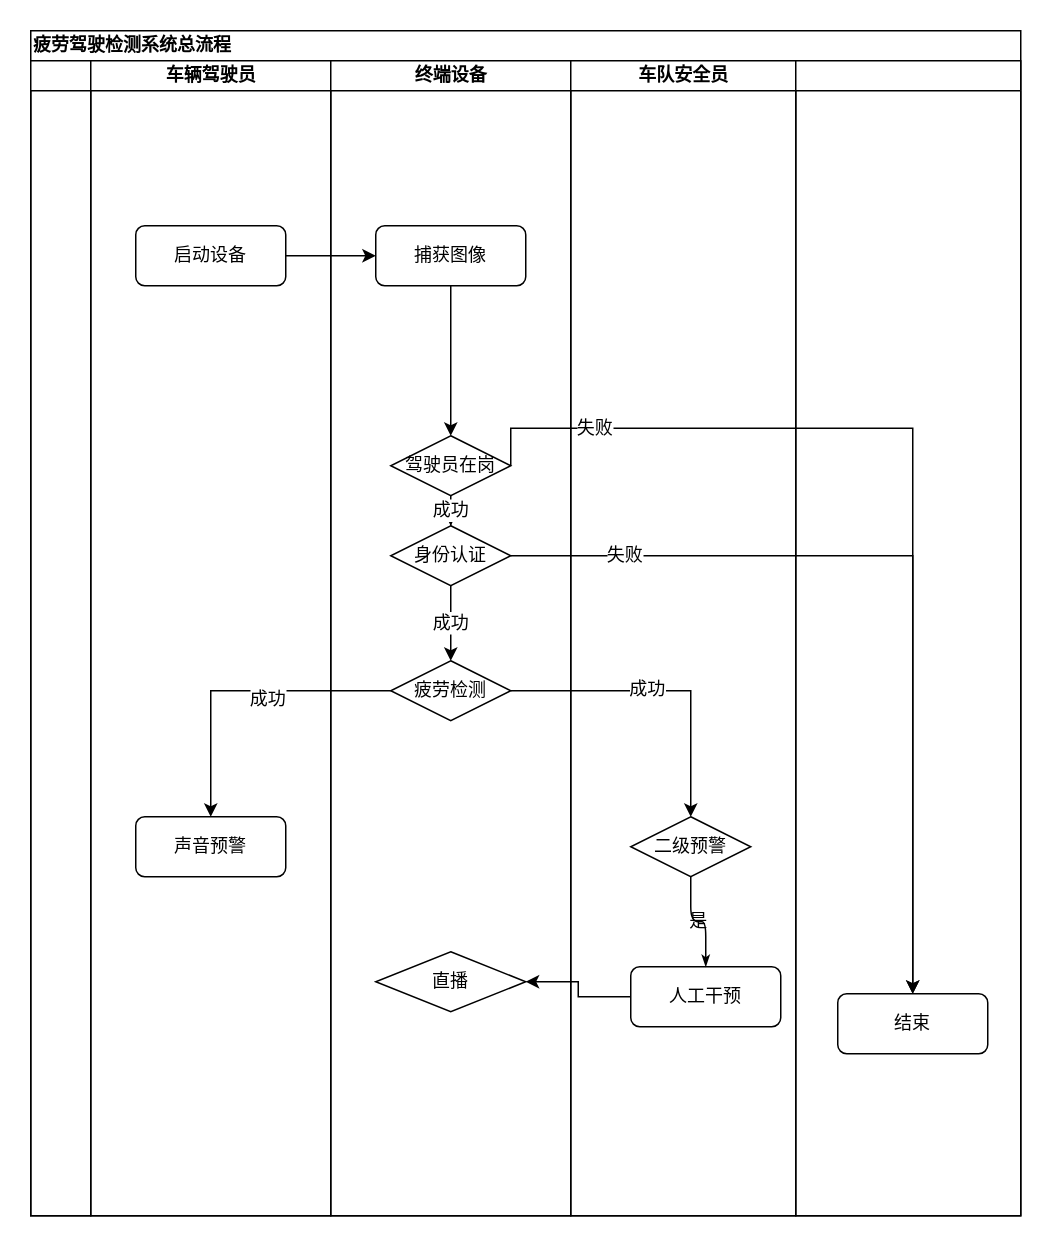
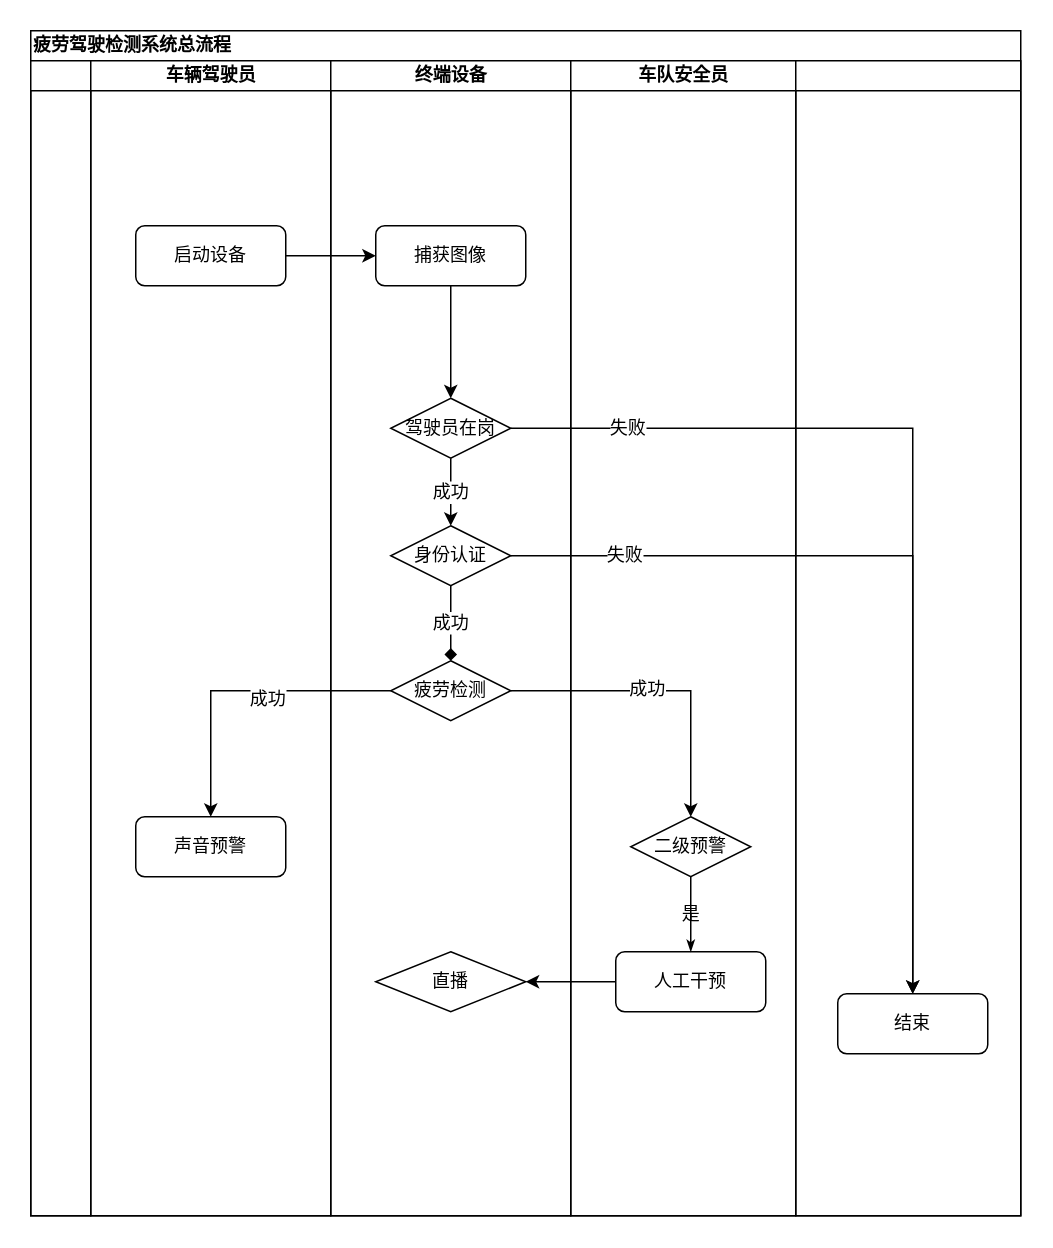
node "驾驶员在岗": moved (451, 466) -> (451, 428)
edge "身份认证" -> "疲劳检测": arrowhead classic -> diamond
node "人工干预": moved (706, 997) -> (691, 982)
